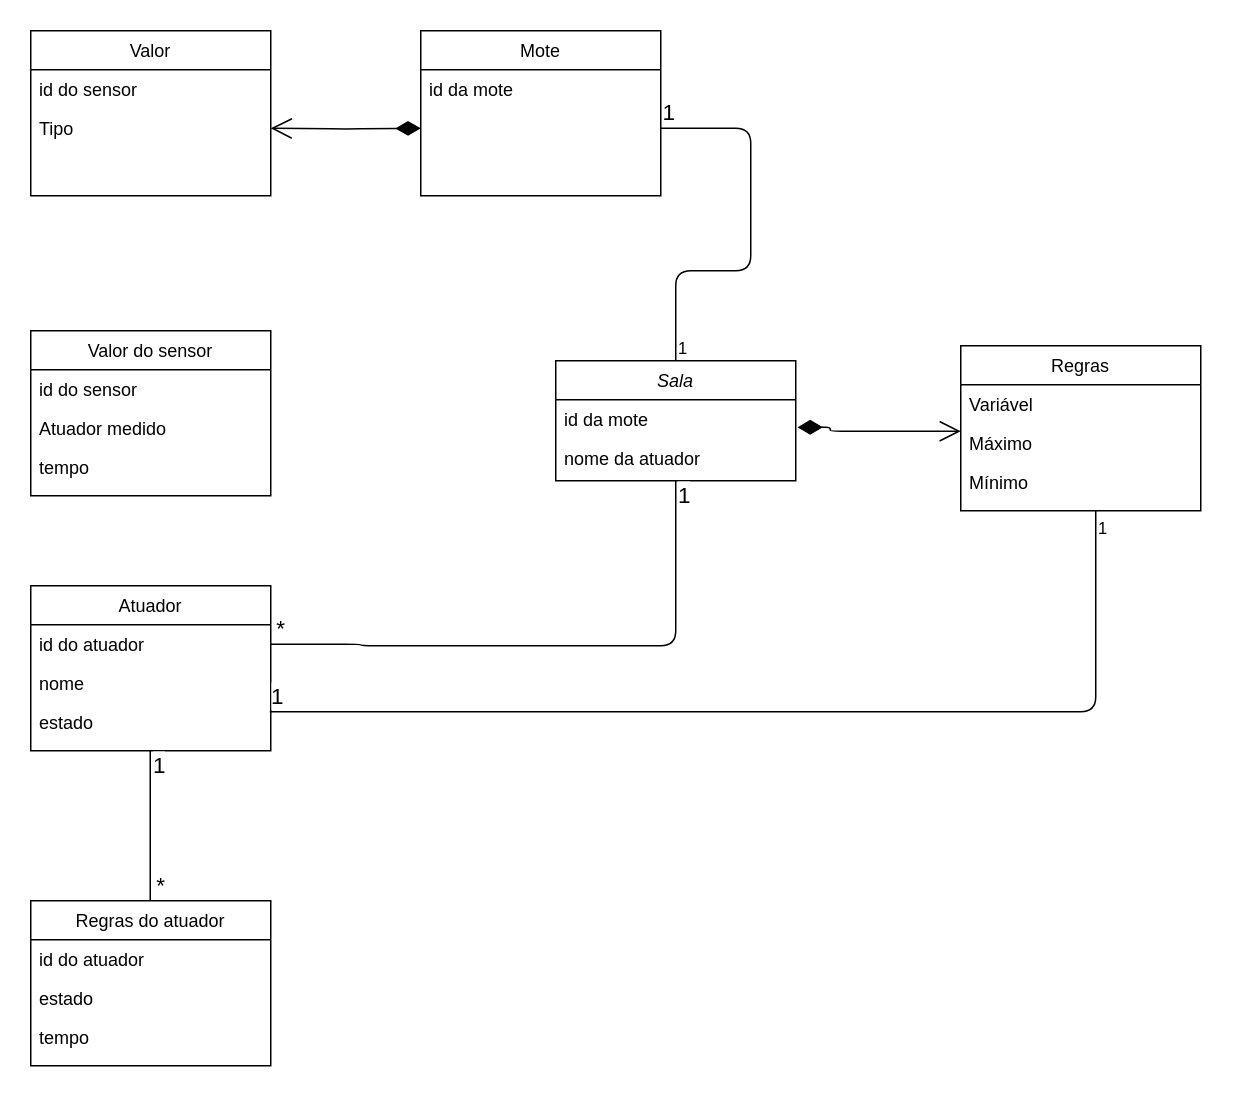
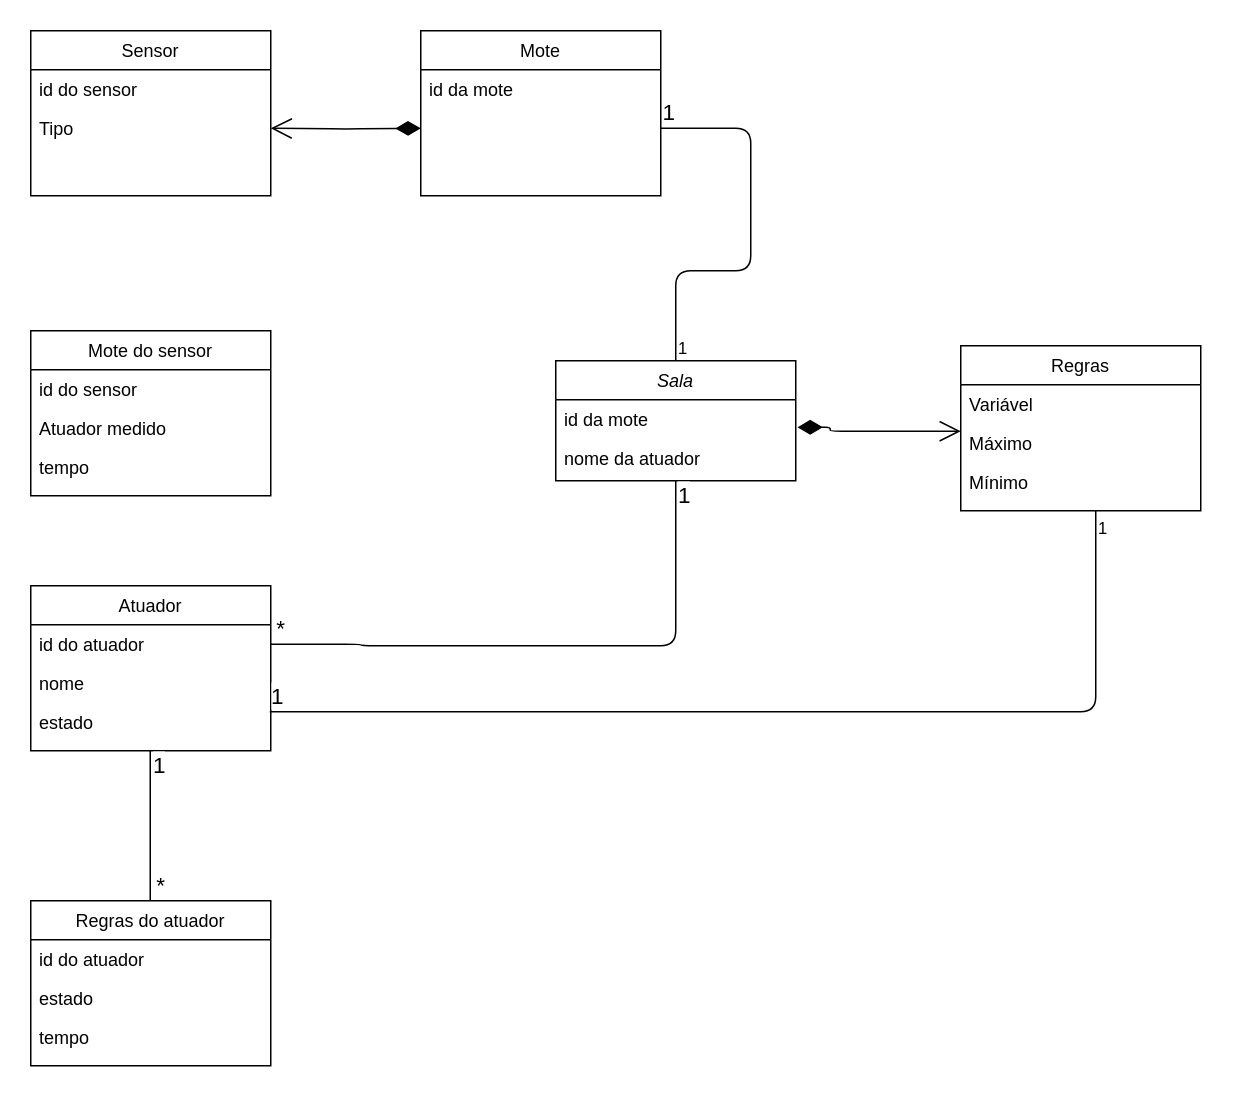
node "Valor": label "Valor" -> "Sensor"
node "Valor do sensor": label "Valor do sensor" -> "Mote do sensor"
